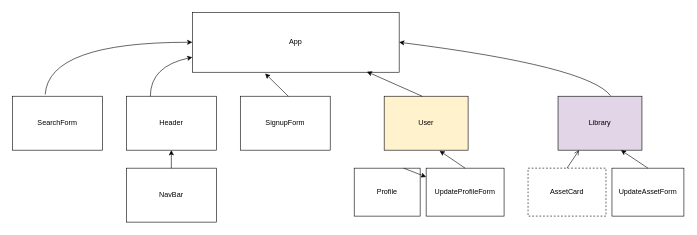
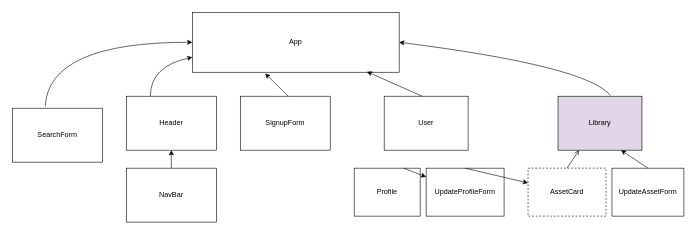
node "SearchForm": moved (57, 123) -> (57, 135)
node "User": fillcolor #fff2cc -> #ffffff
edge "UpdateProfileForm" -> "User": now "UpdateProfileForm" -> "AssetCard"
